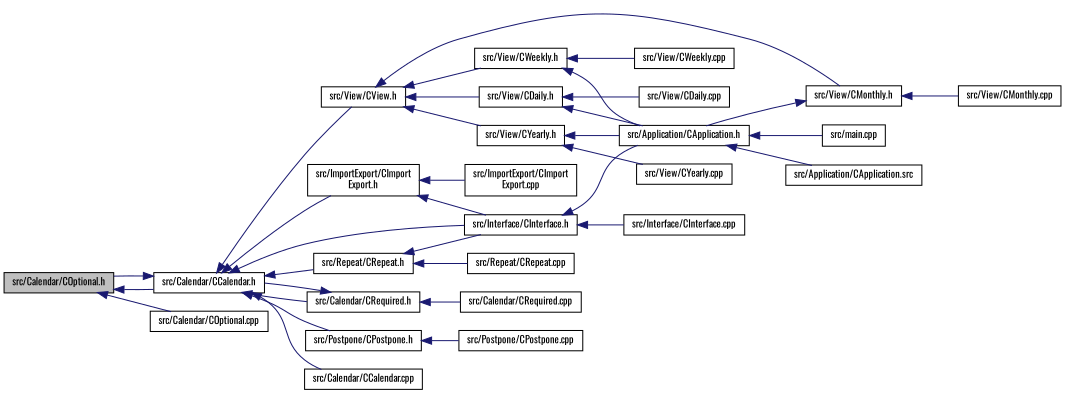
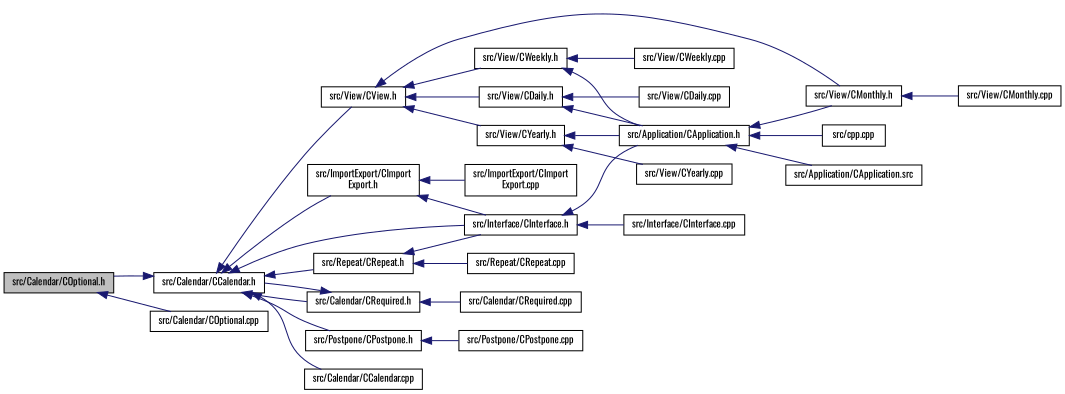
edge "src/Application/CApplication.h" -> "src/View/CMonthly.h": reversed
node "src/main.cpp": label "src/main.cpp" -> "src/cpp.cpp"
edge "src/Calendar/CCalendar.h" -> "src/Calendar/COptional.h": removed
